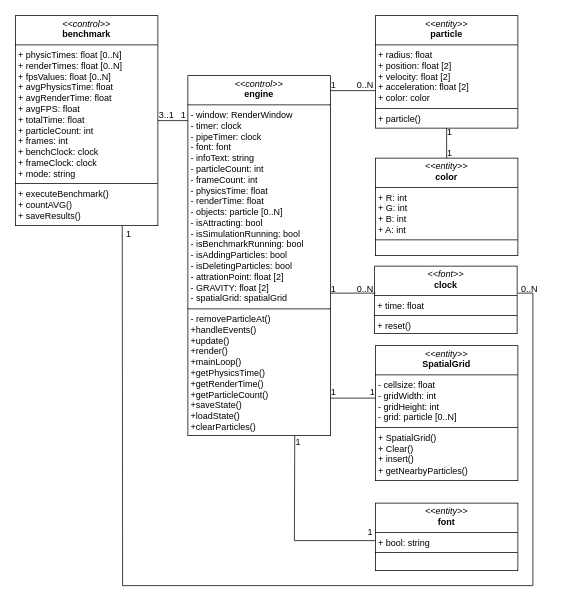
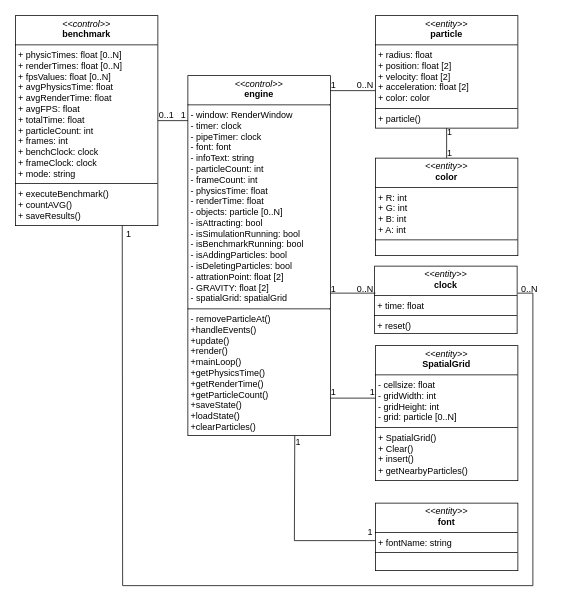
node "3..1": label "3..1" -> "0..1"
node "<<font>> clock + time: float + reset()": label "<<font>> clock + time: float + reset()" -> "<<entity>> clock + time: float + reset()"
node "<<entity>> font + bool: string": label "<<entity>> font + bool: string" -> "<<entity>> font + fontName: string"
